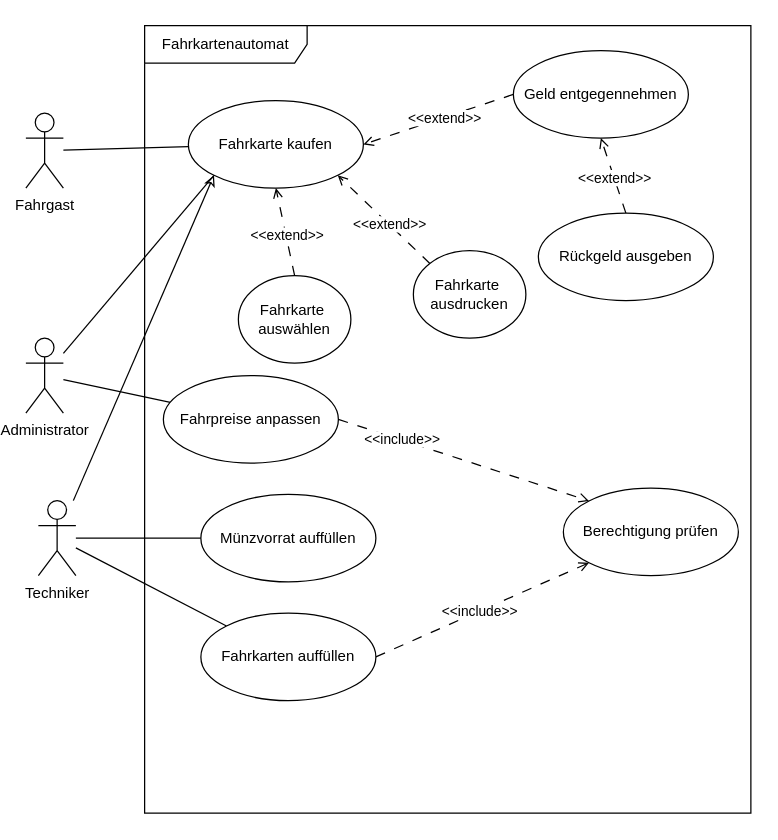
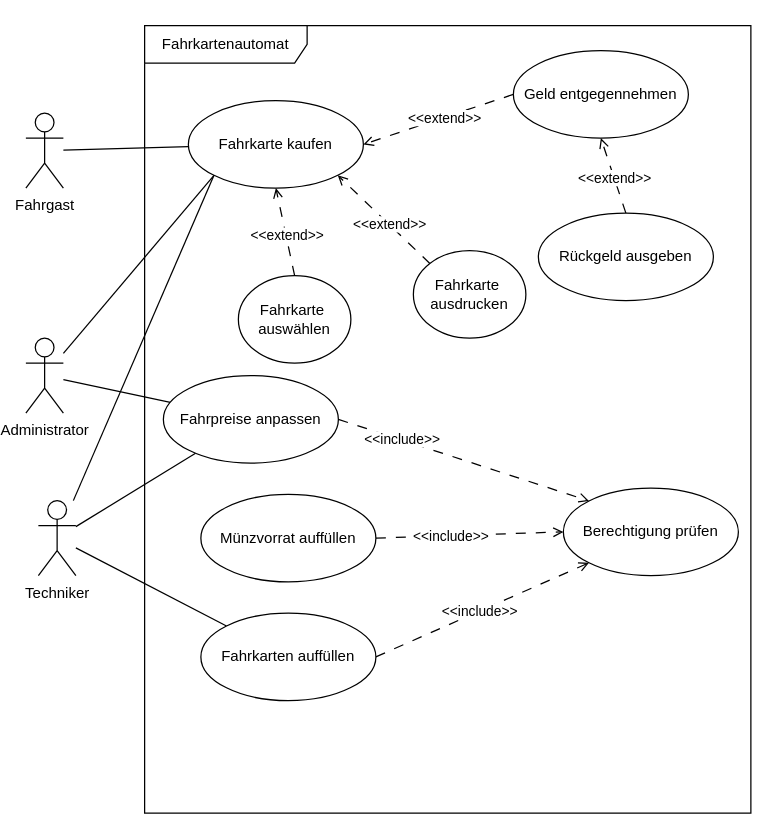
edge "Techniker" -> "Fahrkarte kaufen": arrowhead classic -> none
edge "Münzvorrat auffüllen" -> "Berechtigung prüfen": added, label "<<include>>"
edge "Techniker" -- "Münzvorrat auffüllen": now "Techniker" -- "Fahrpreise anpassen"
